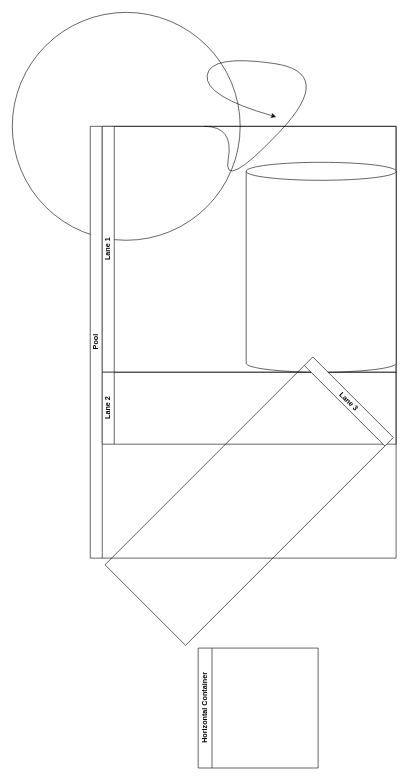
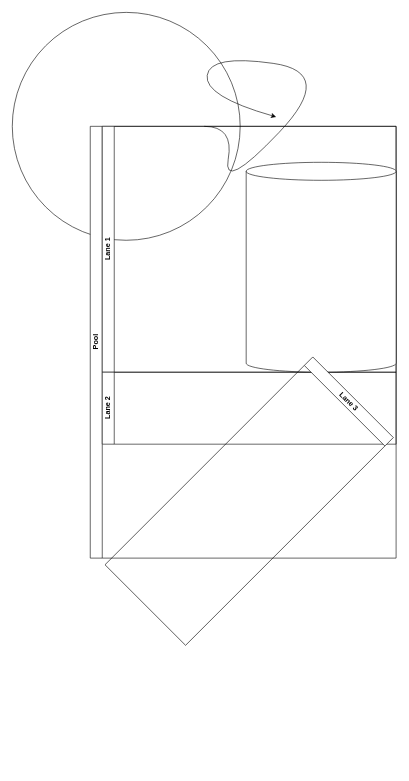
node "Horizontal Container": removed
